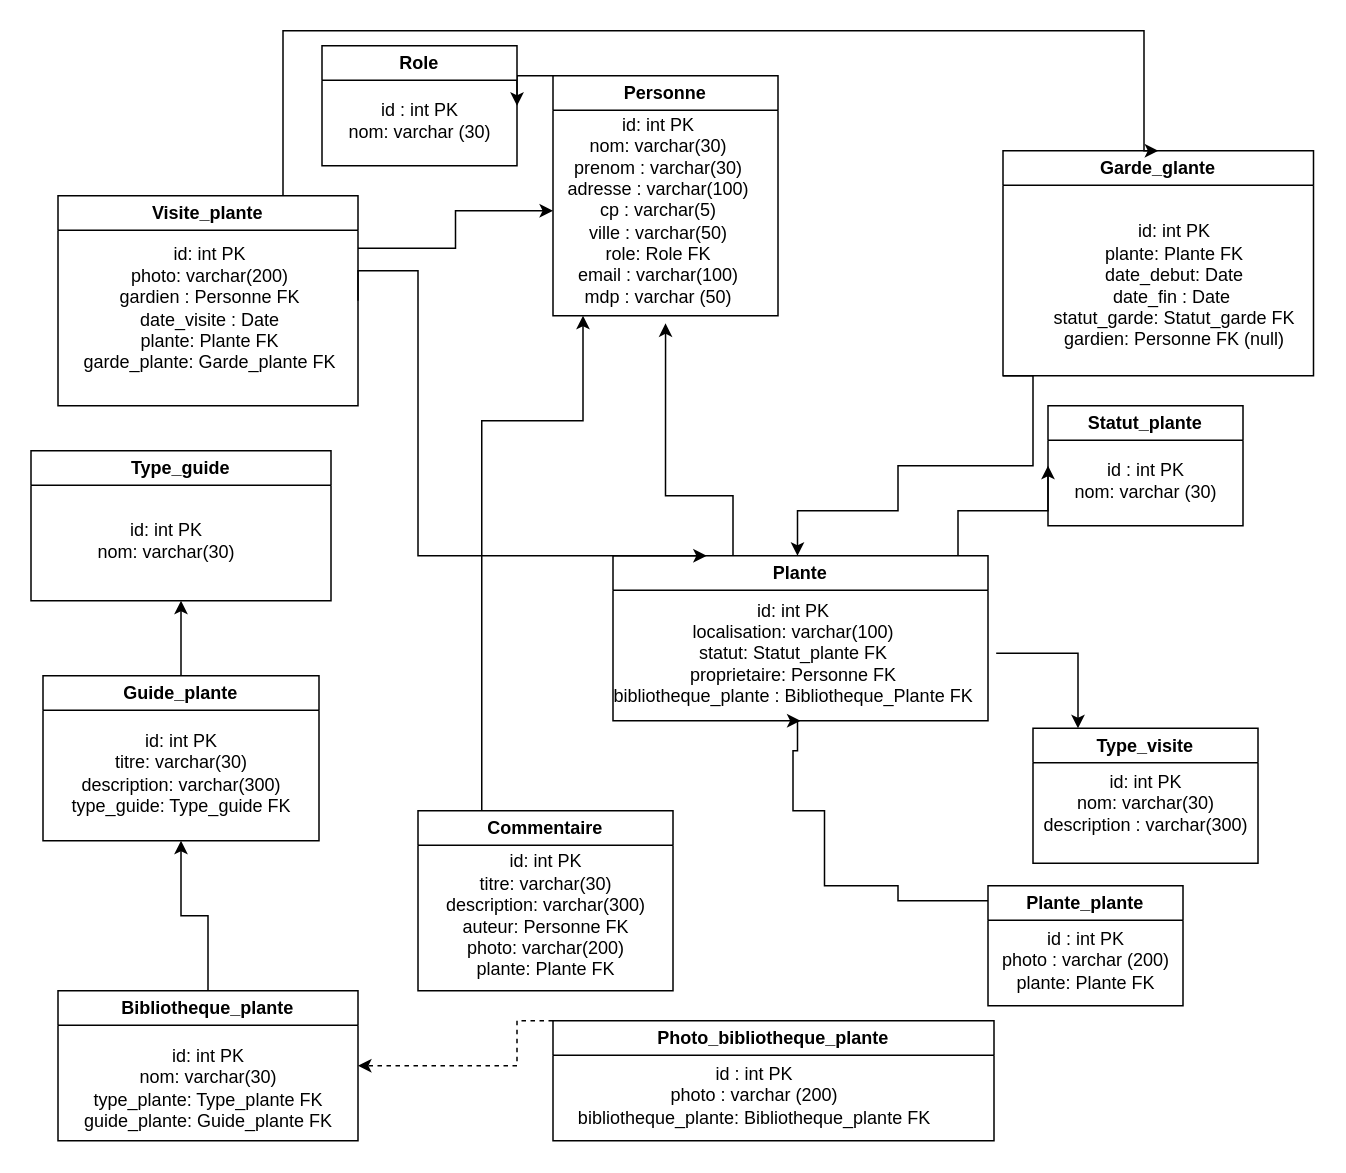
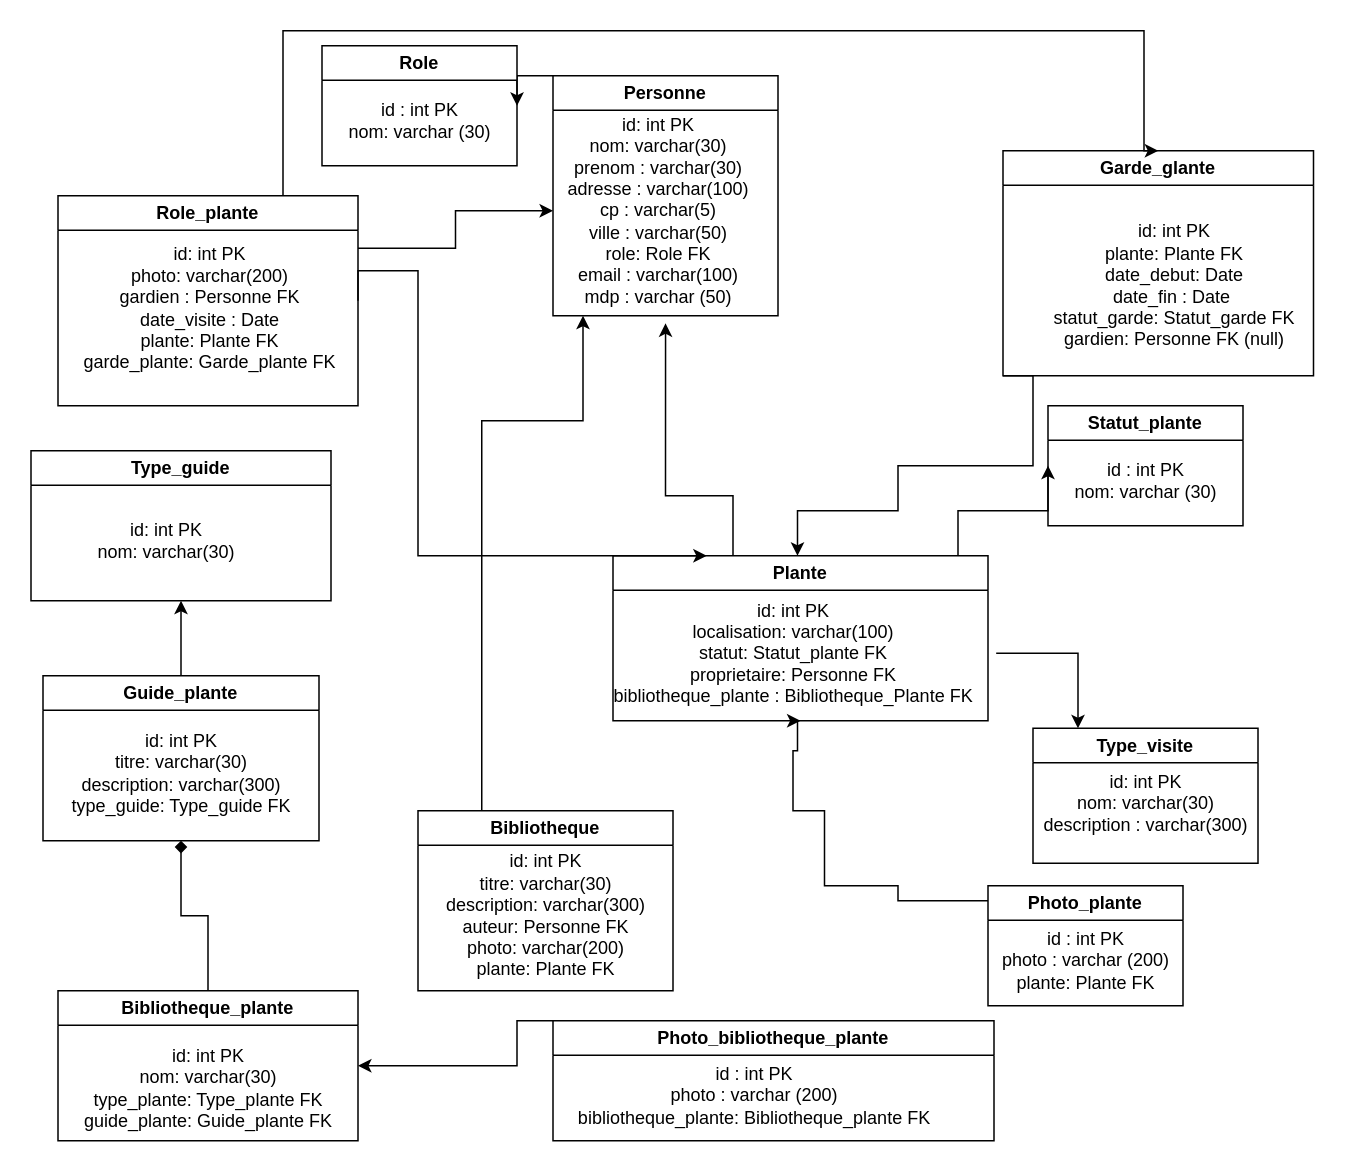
node "Visite_plante": label "Visite_plante" -> "Role_plante"
node "Commentaire": label "Commentaire" -> "Bibliotheque"
edge "Bibliotheque_plante" -> "Guide_plante": arrowhead classic -> diamond
node "Plante_plante": label "Plante_plante" -> "Photo_plante"
edge "Photo_bibliotheque_plante" -> "Bibliotheque_plante": style dashed -> solid
